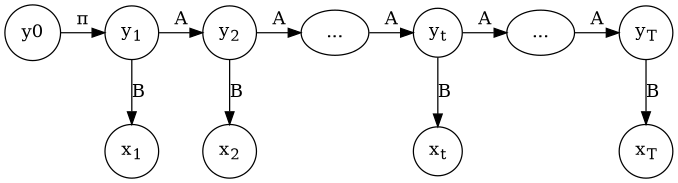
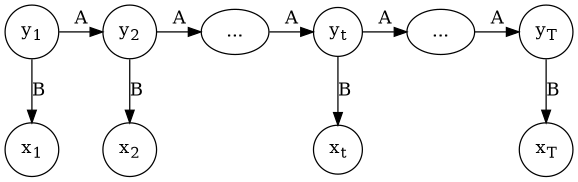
node "y0": removed
